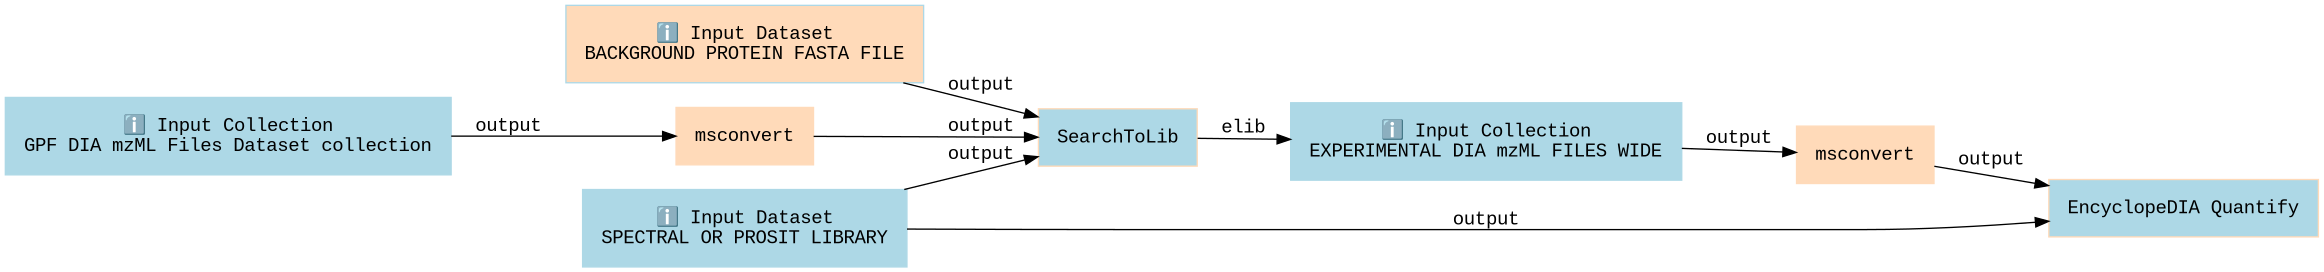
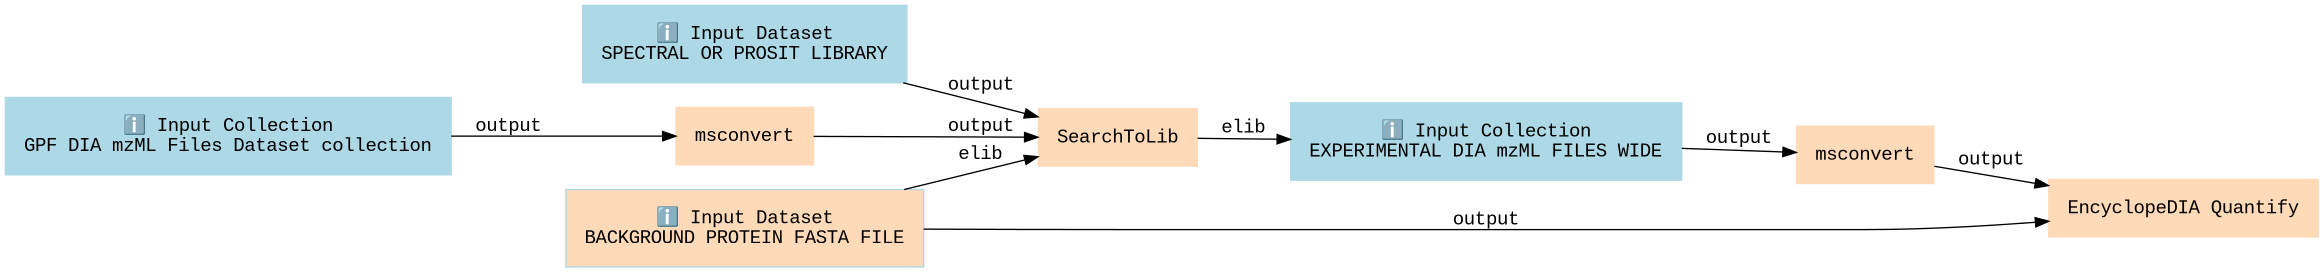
edge "ℹ️ Input Dataset BACKGROUND PROTEIN FASTA FILE" -> "SearchToLib": label "output" -> "elib"
node "SearchToLib": fillcolor lightblue -> peachpuff
node "EncyclopeDIA Quantify": fillcolor lightblue -> peachpuff
edge "ℹ️ Input Dataset SPECTRAL OR PROSIT LIBRARY" -> "EncyclopeDIA Quantify": now "ℹ️ Input Dataset BACKGROUND PROTEIN FASTA FILE" -> "EncyclopeDIA Quantify"
